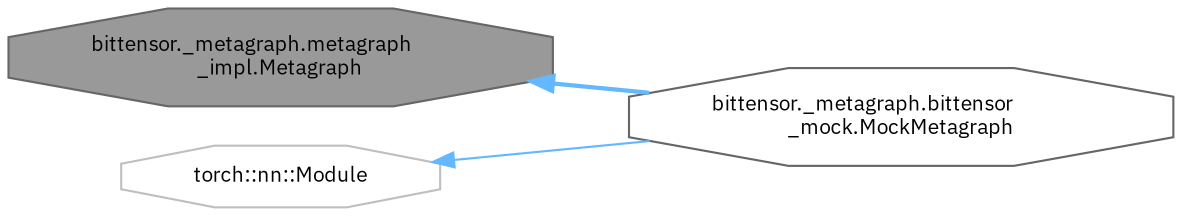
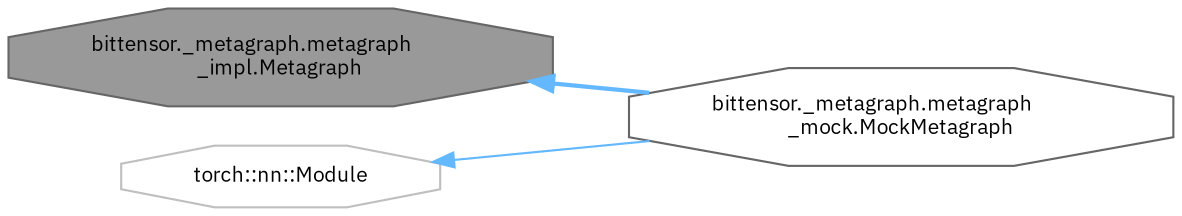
node "bittensor._metagraph.bittensor _mock.MockMetagraph": label "bittensor._metagraph.bittensor _mock.MockMetagraph" -> "bittensor._metagraph.metagraph _mock.MockMetagraph"
